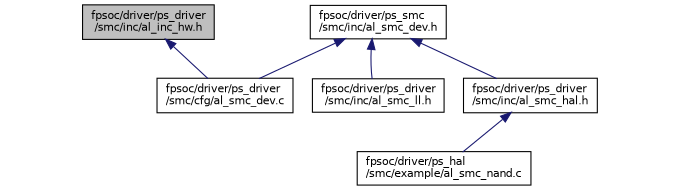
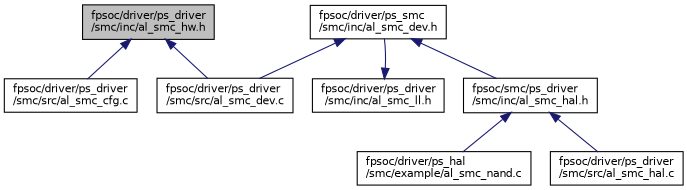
node "fpsoc/driver/ps_driver /smc/inc/al_inc_hw.h": label "fpsoc/driver/ps_driver /smc/inc/al_inc_hw.h" -> "fpsoc/driver/ps_driver /smc/inc/al_smc_hw.h"
edge "fpsoc/driver/ps_driver /smc/inc/al_smc_ll.h" -> "fpsoc/driver/ps_smc /smc/inc/al_smc_dev.h": reversed
node "fpsoc/driver/ps_driver /smc/src/al_smc_cfg.c": added
node "fpsoc/driver/ps_driver /smc/cfg/al_smc_dev.c": label "fpsoc/driver/ps_driver /smc/cfg/al_smc_dev.c" -> "fpsoc/driver/ps_driver /smc/src/al_smc_dev.c"
node "fpsoc/driver/ps_driver /smc/inc/al_smc_hal.h": label "fpsoc/driver/ps_driver /smc/inc/al_smc_hal.h" -> "fpsoc/smc/ps_driver /smc/inc/al_smc_hal.h"
node "fpsoc/driver/ps_driver /smc/src/al_smc_hal.c": added
